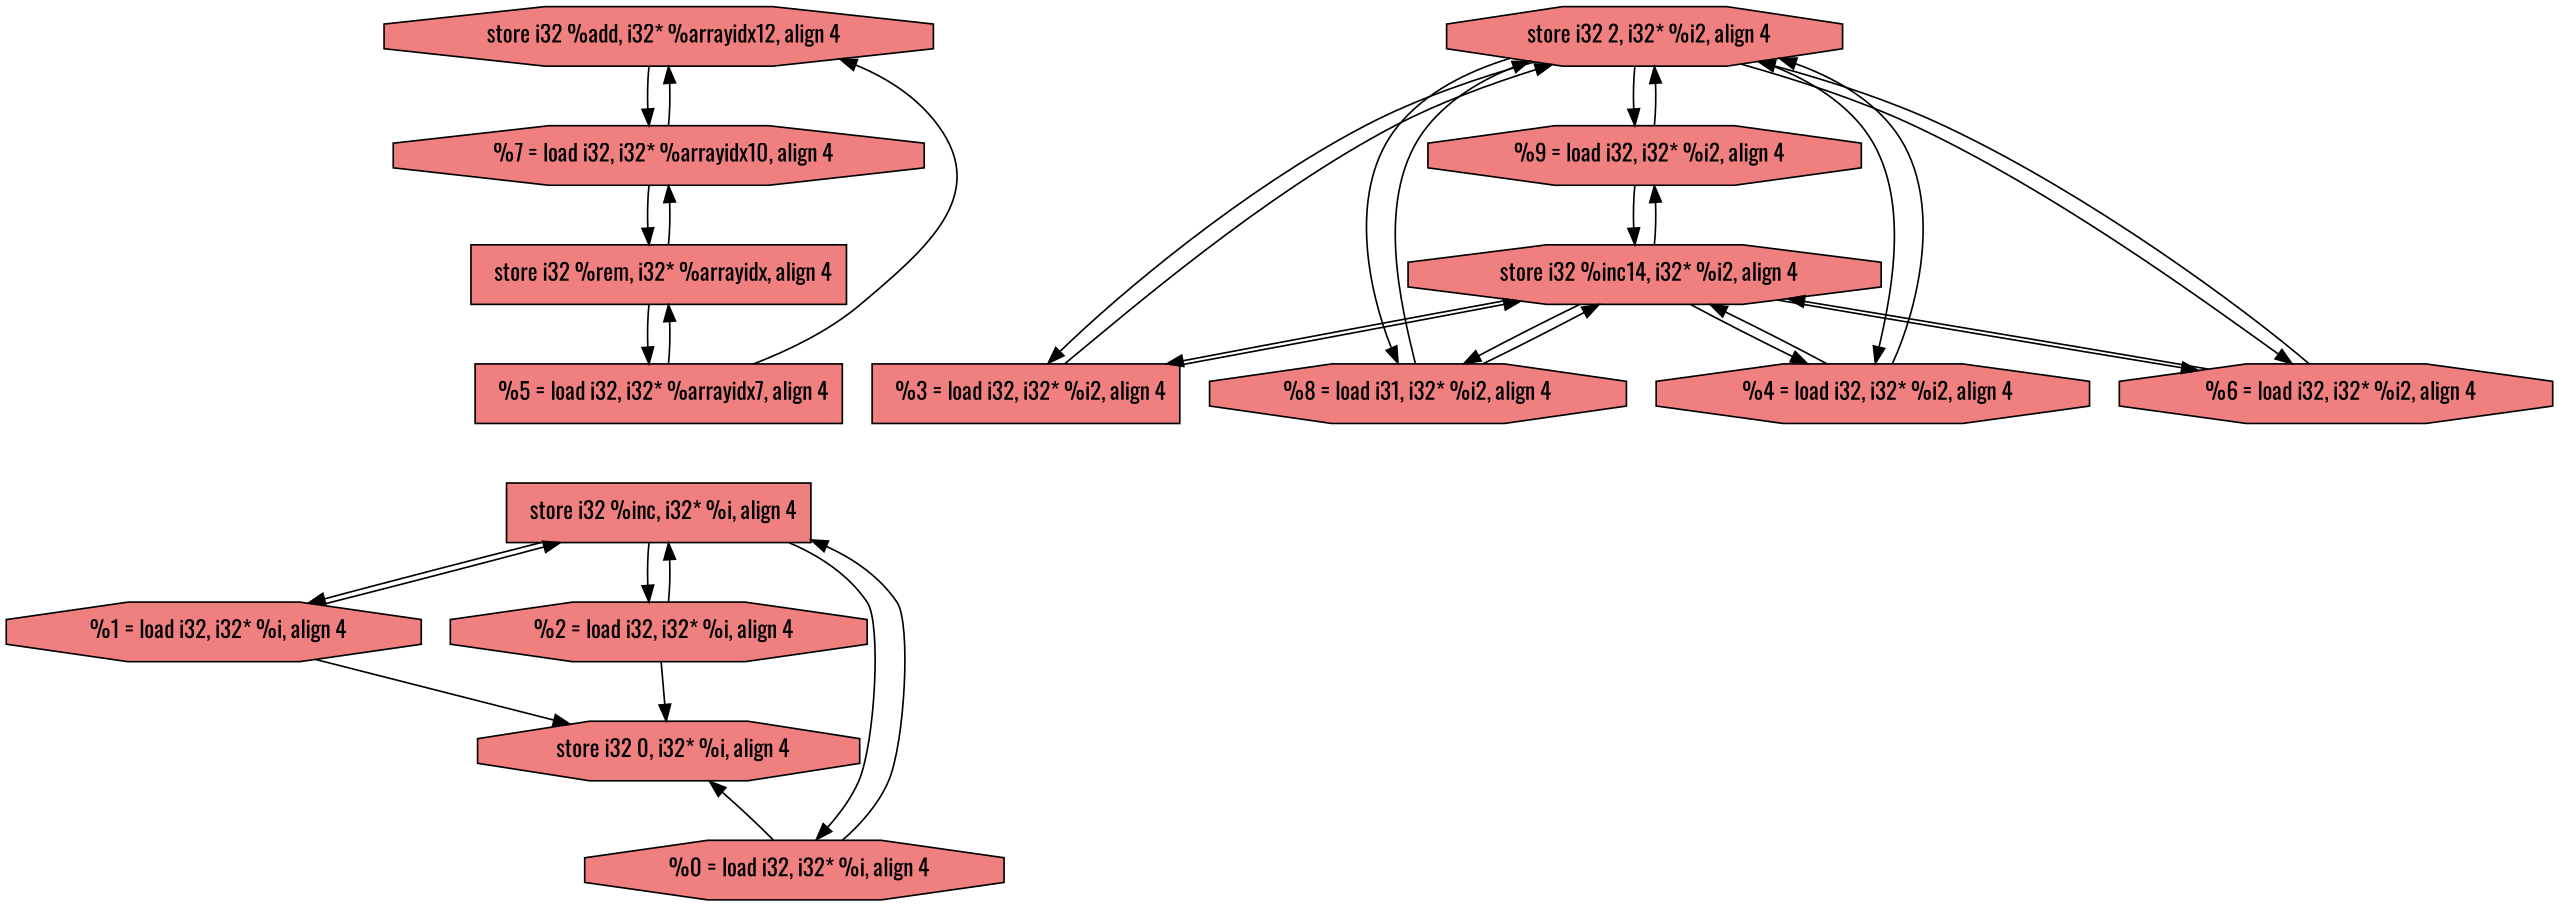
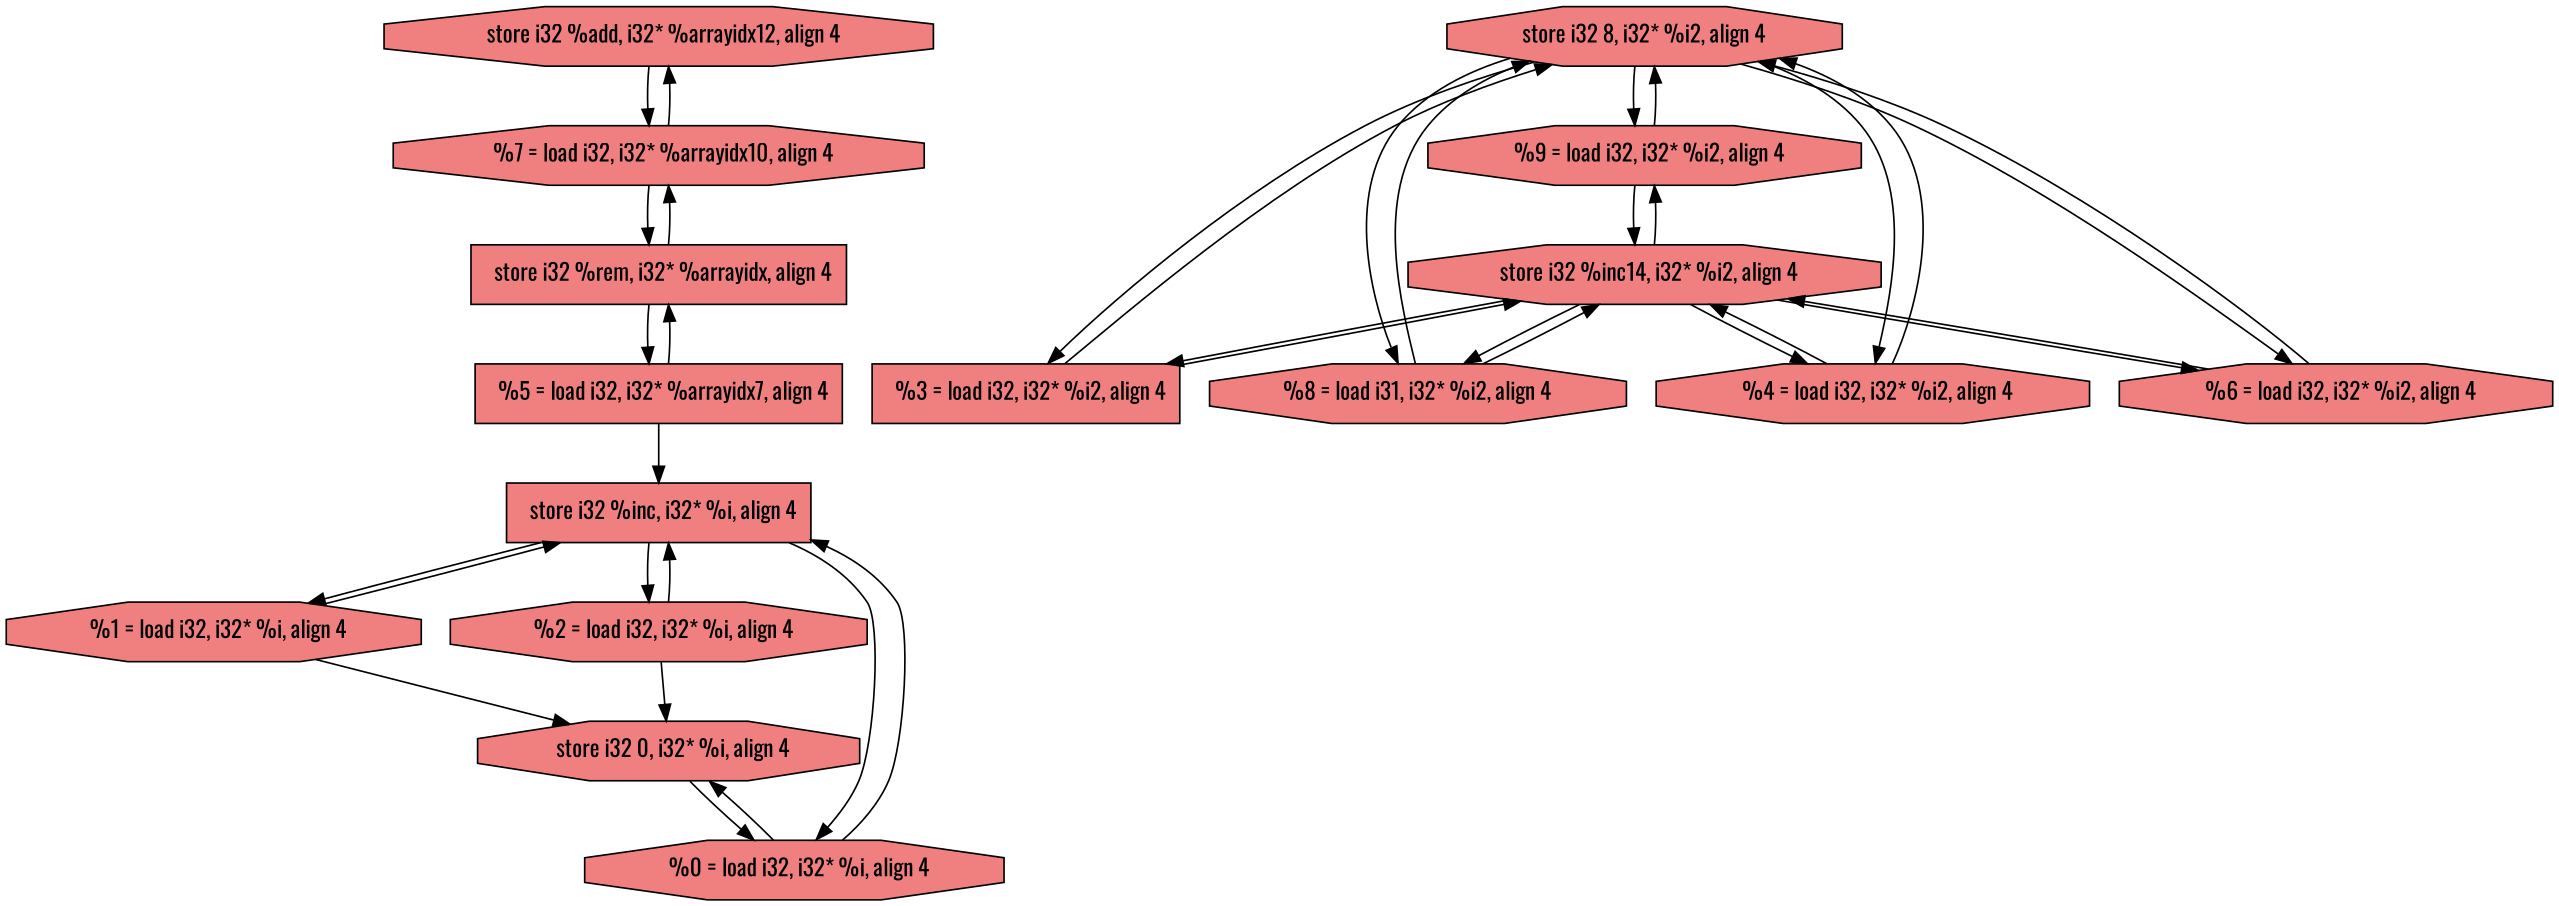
node "store i32 2, i32* %i2, align 4": label "store i32 2, i32* %i2, align 4" -> "store i32 8, i32* %i2, align 4"
edge "%5 = load i32, i32* %arrayidx7, align 4" -> "store i32 %add, i32* %arrayidx12, align 4": now "%5 = load i32, i32* %arrayidx7, align 4" -> "store i32 %inc, i32* %i, align 4"
edge "store i32 0, i32* %i, align 4" -> "%0 = load i32, i32* %i, align 4": added
